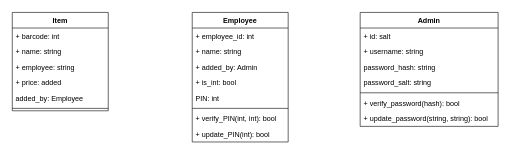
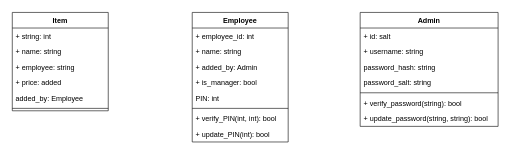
node "+ barcode: int": label "+ barcode: int" -> "+ string: int"
node "+ is_int: bool": label "+ is_int: bool" -> "+ is_manager: bool"
node "+ verify_password(hash): bool": label "+ verify_password(hash): bool" -> "+ verify_password(string): bool"
